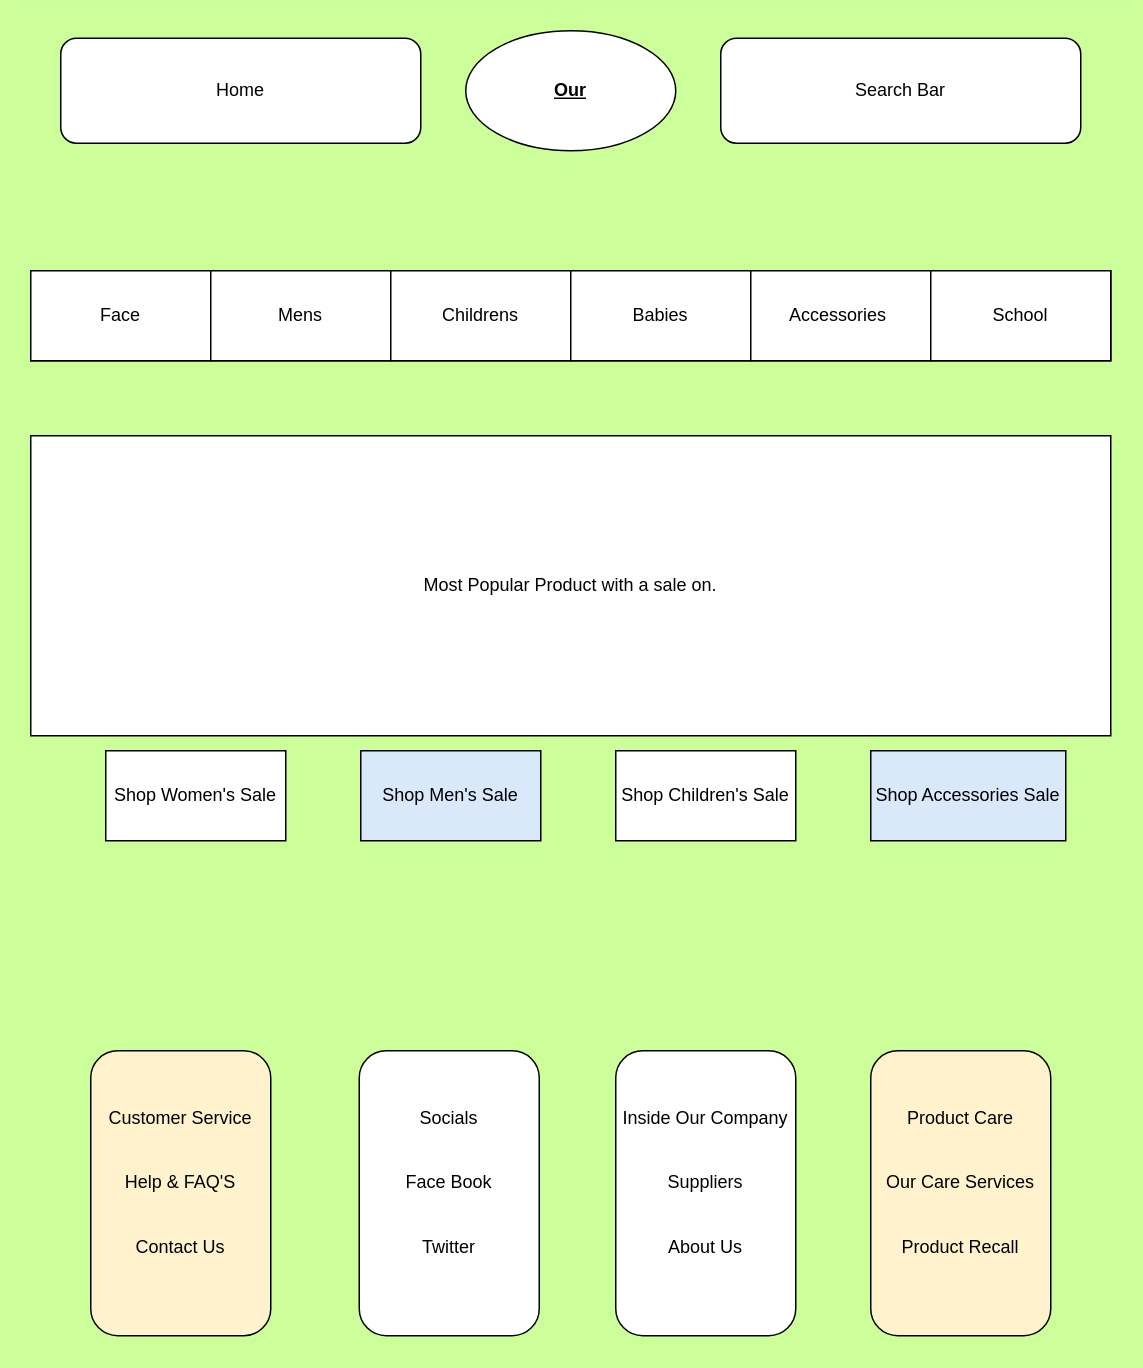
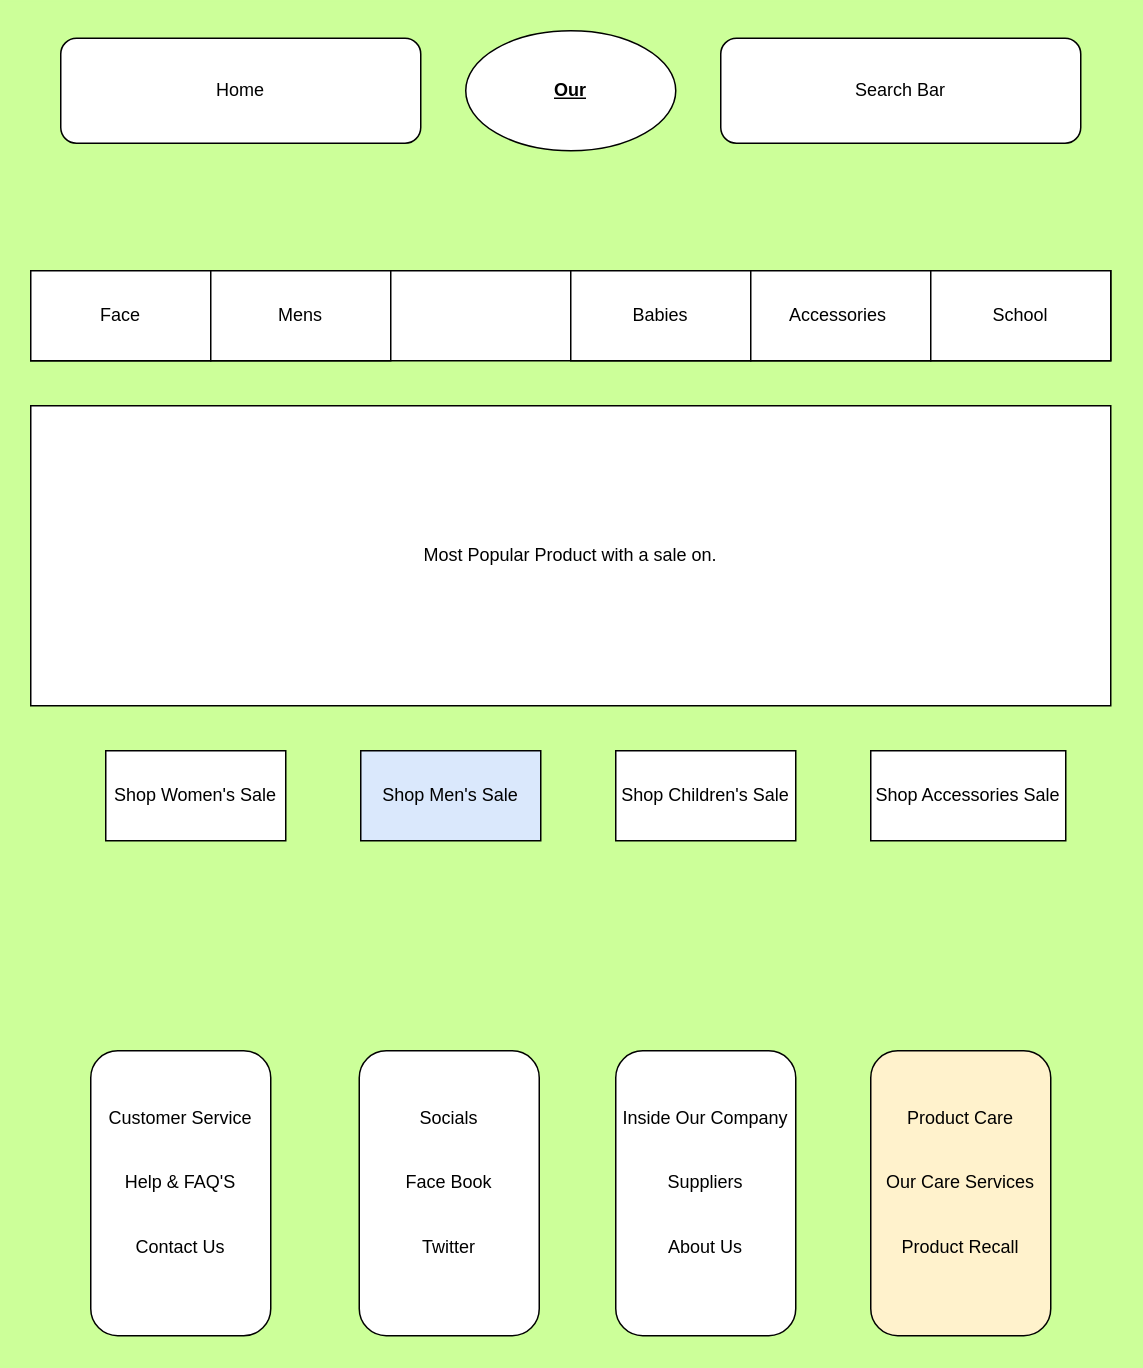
node "Childrens": removed
node "Most Popular Product with a sale on.": moved (571, 586) -> (571, 556)
node "Shop Accessories Sale": fillcolor #dae8fc -> #ffffff
node "Customer Service Help & FAQ'S Contact Us": fillcolor #fff2cc -> #ffffff
